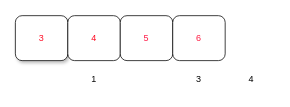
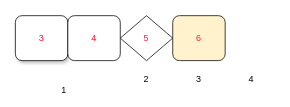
node "5": shape rounded rectangle -> diamond
node "6": fillcolor #ffffff -> #fff2cc
node "1": moved (94, 79) -> (64, 90)
node "2": added
